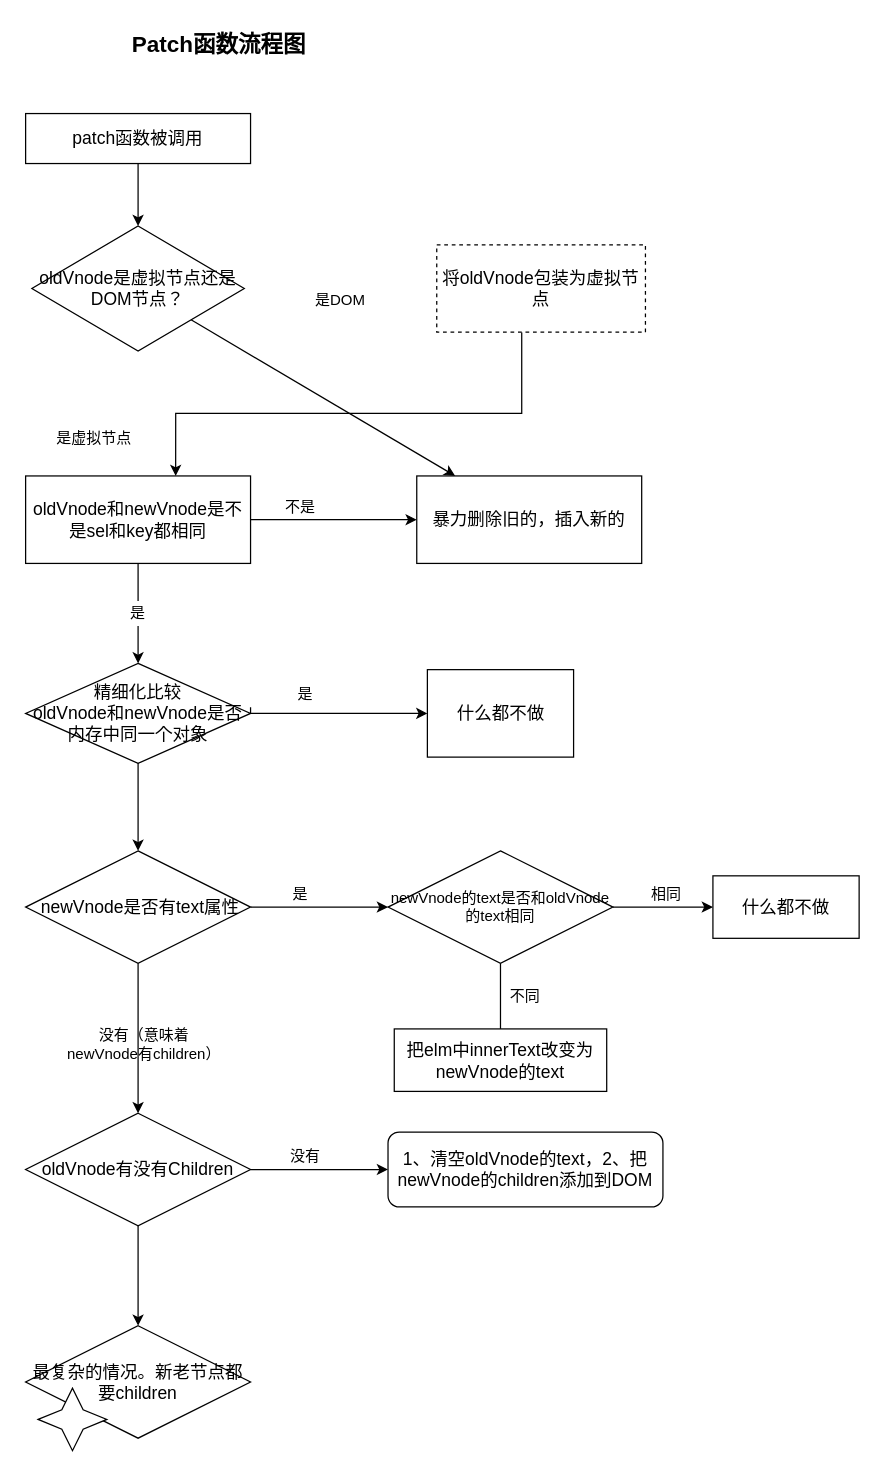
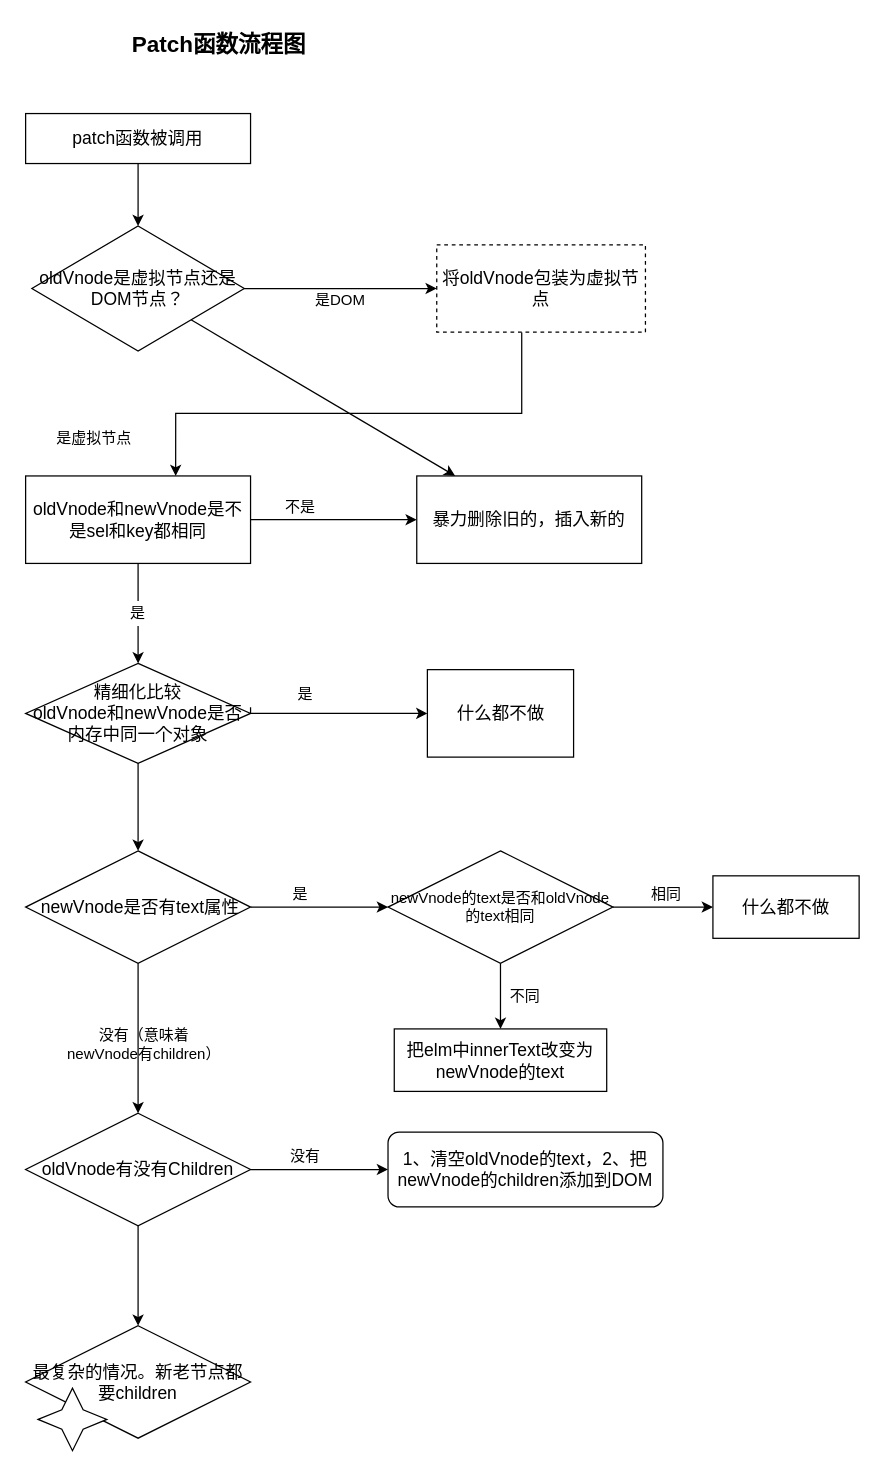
edge "oldVnode是虚拟节点还是DOM节点？" -> "将oldVnode包装为虚拟节点": added
edge "newVnode的text是否和oldVnode的text相同" -- "把elm中innerText改变为newVnode的text": arrowhead none -> classic
